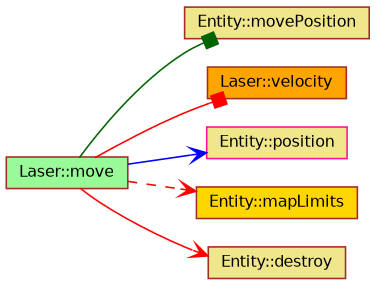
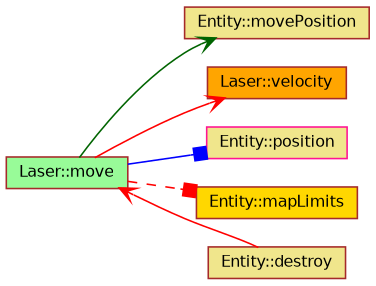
edge "Laser::move" -> "Entity::movePosition": arrowhead box -> vee
edge "Laser::move" -> "Laser::velocity": arrowhead box -> vee
edge "Laser::move" -> "Entity::position": arrowhead vee -> box
edge "Laser::move" -> "Entity::mapLimits": arrowhead vee -> box
edge "Laser::move" -> "Entity::destroy": reversed
